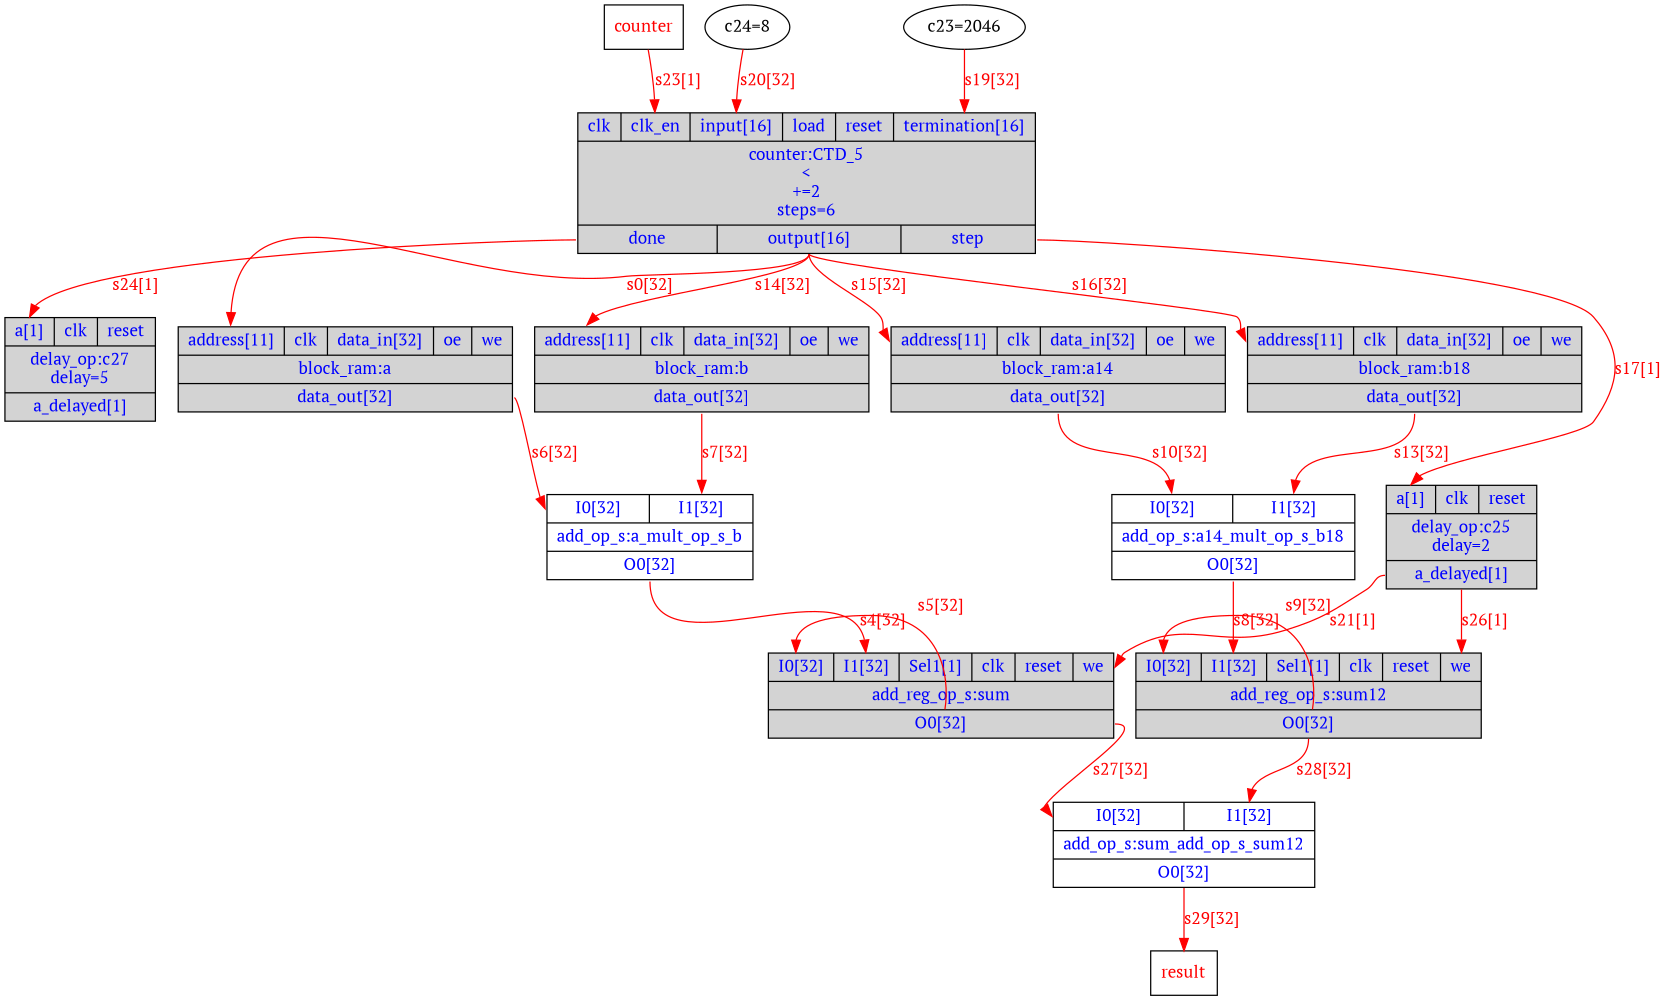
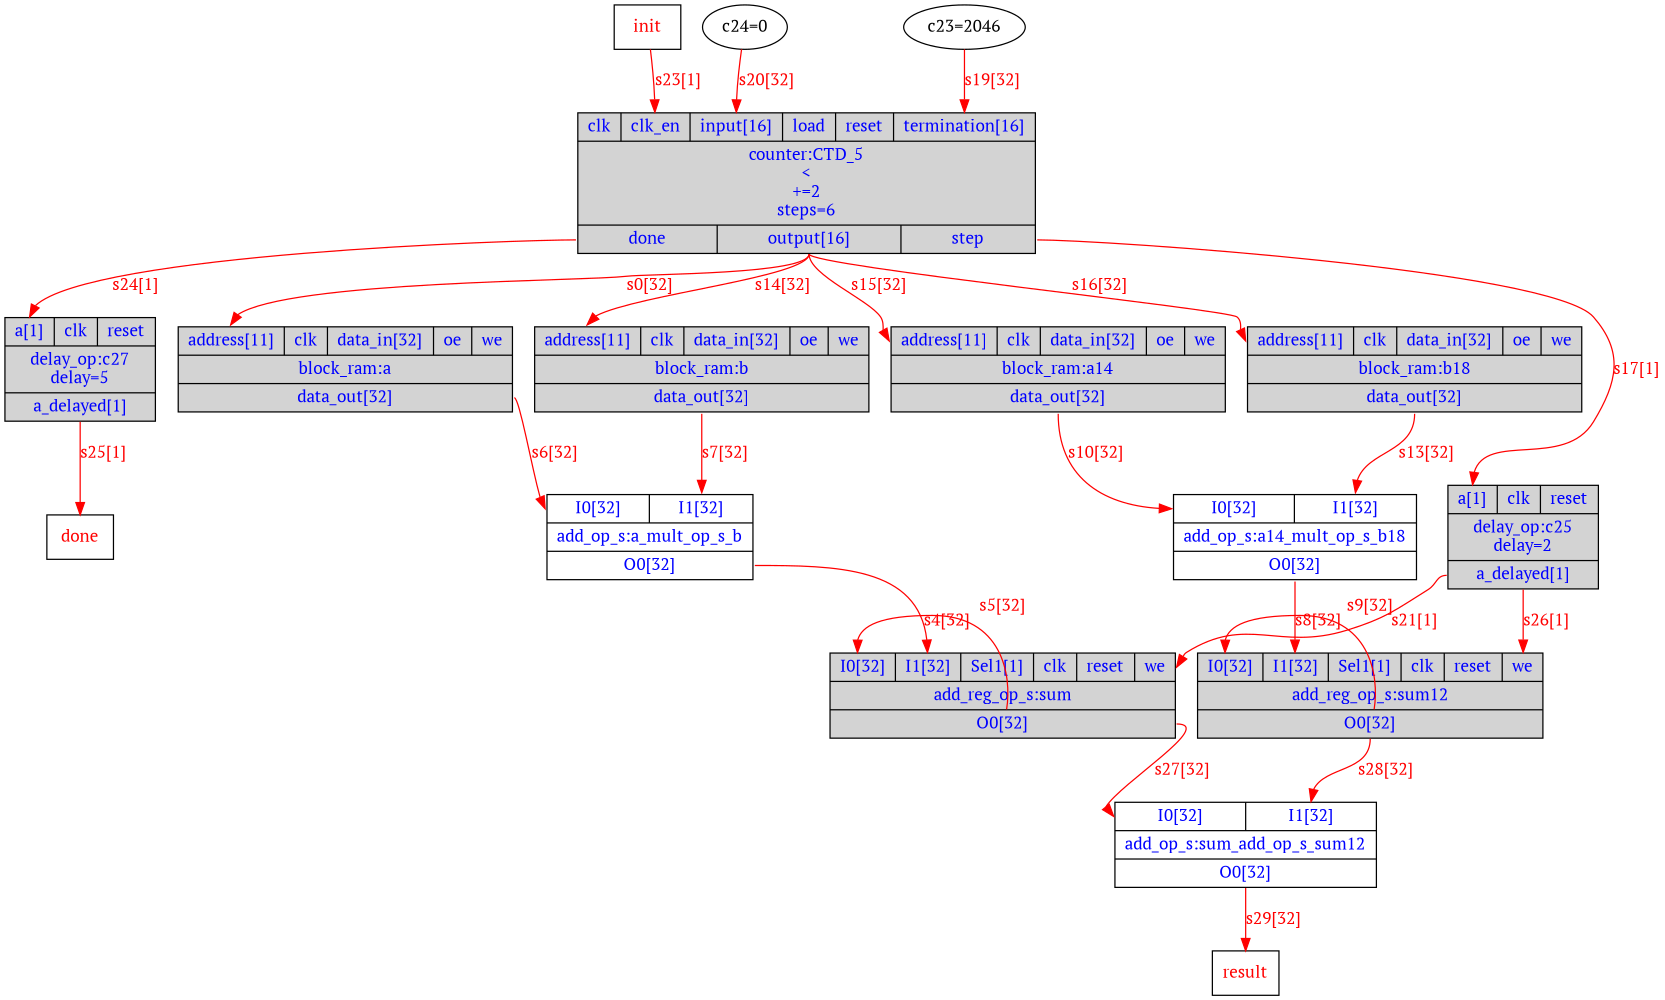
node "counter": label "counter" -> "init"
node "c24=8": label "c24=8" -> "c24=0"
node "done": added
